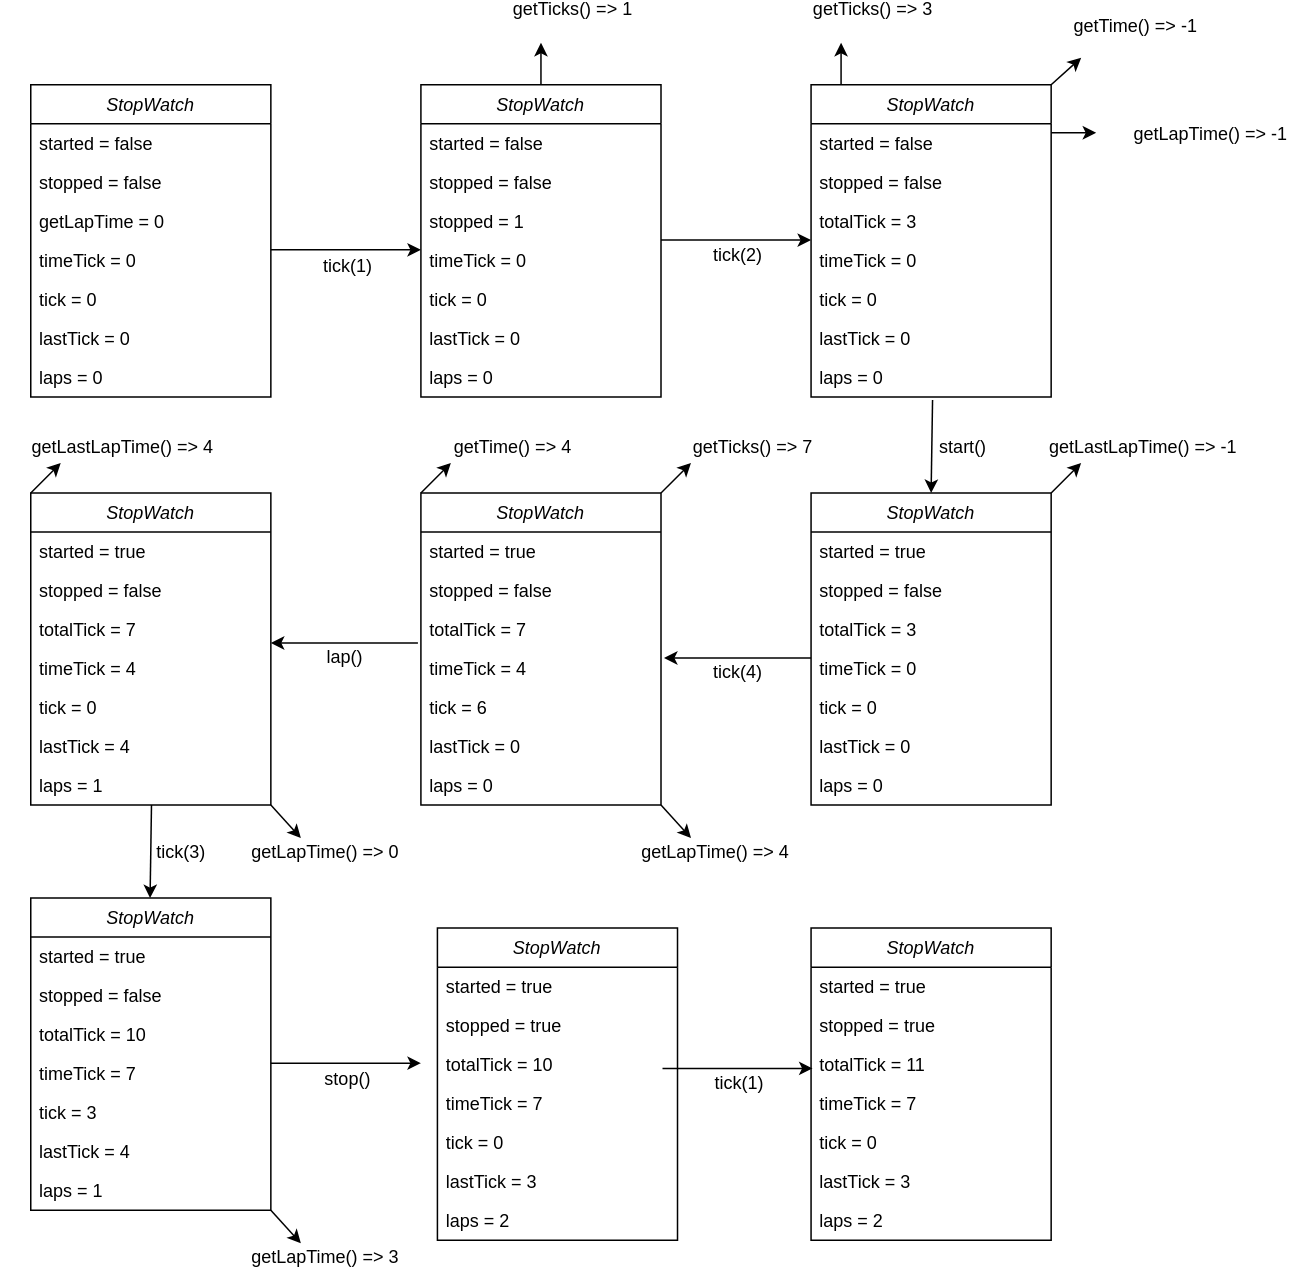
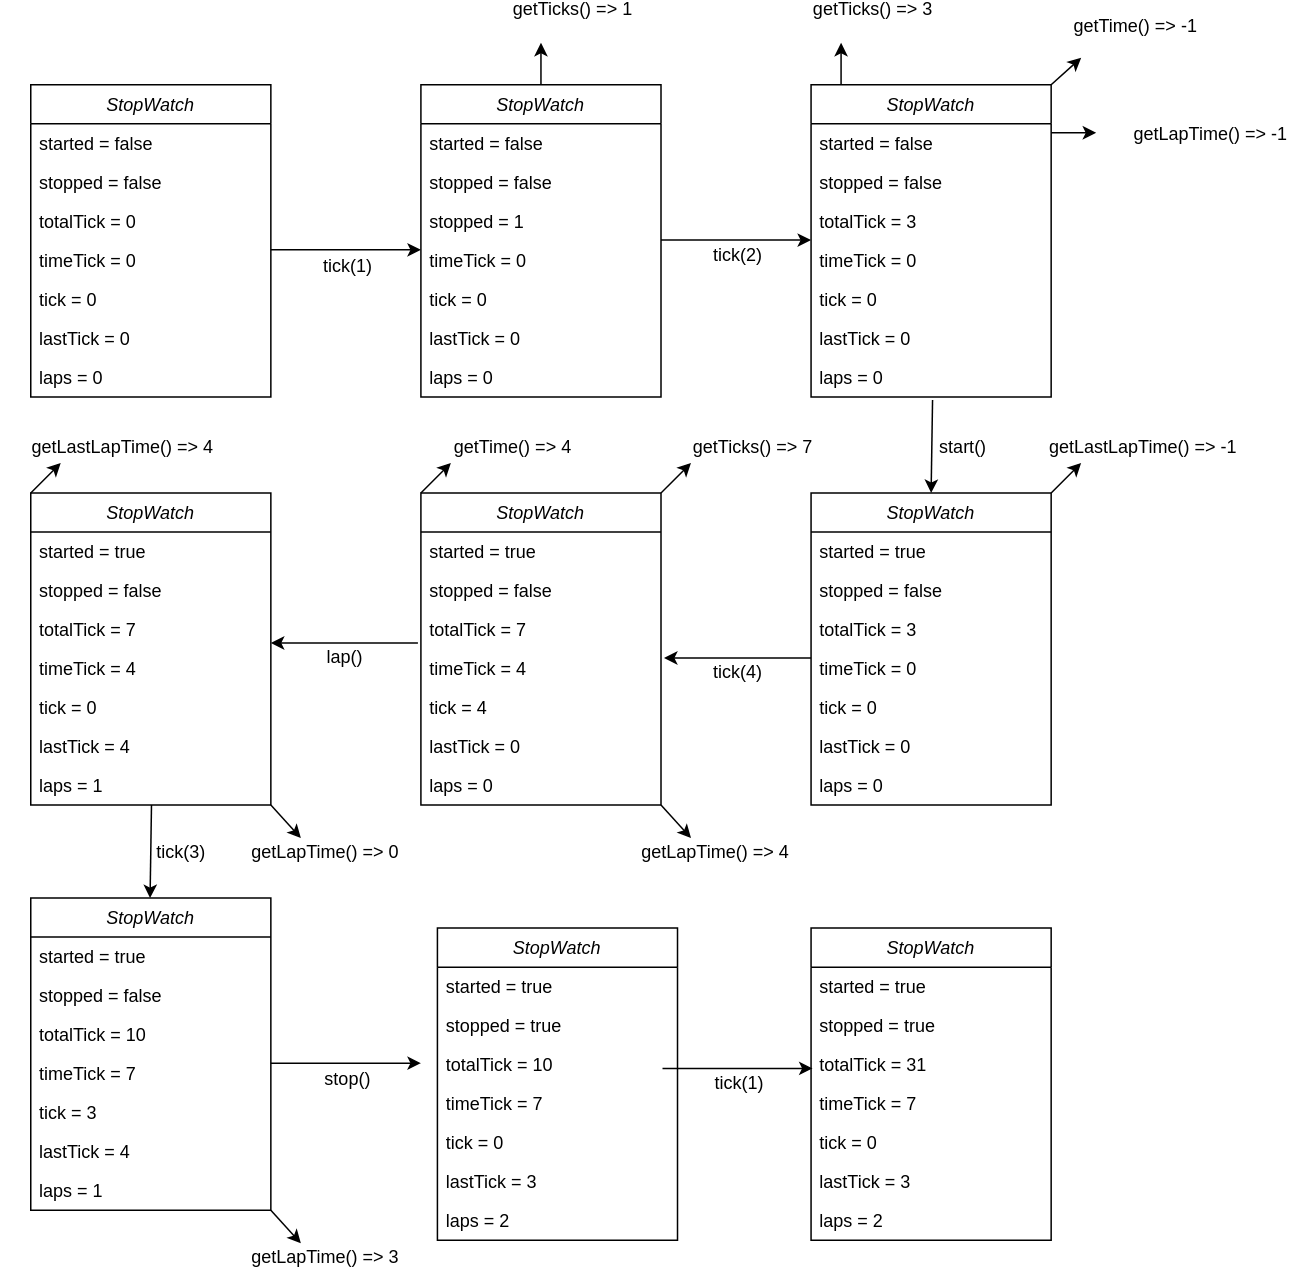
node "getLapTime = 0": label "getLapTime = 0" -> "totalTick = 0"
node "tick = 6": label "tick = 6" -> "tick = 4"
node "totalTick = 11": label "totalTick = 11" -> "totalTick = 31"
